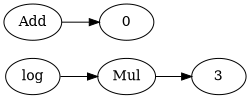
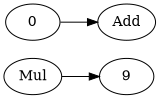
edge "Add" -> "0": reversed
node "log": removed
node "3": label "3" -> "9"
